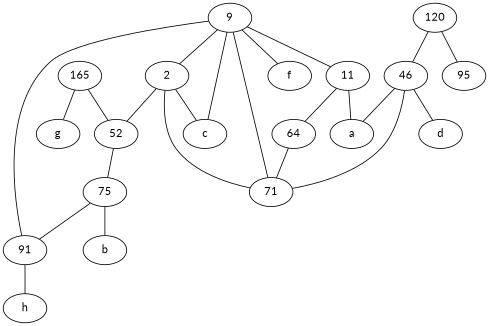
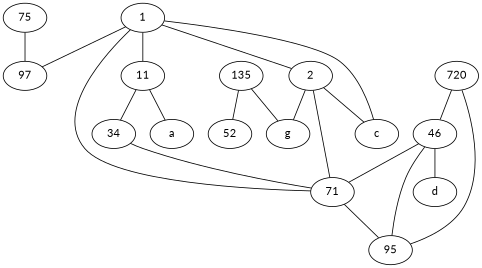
node "9": label "9" -> "1"
node "120": label "120" -> "720"
node "165": label "165" -> "135"
node "f": removed
edge "2" -- "52": now "2" -- "g"
edge "46" -- "a": now "46" -- "95"
node "64": label "64" -> "34"
edge "52" -- "75": removed
edge "71" -- "95": added
node "91": label "91" -> "97"
node "b": removed
node "h": removed
